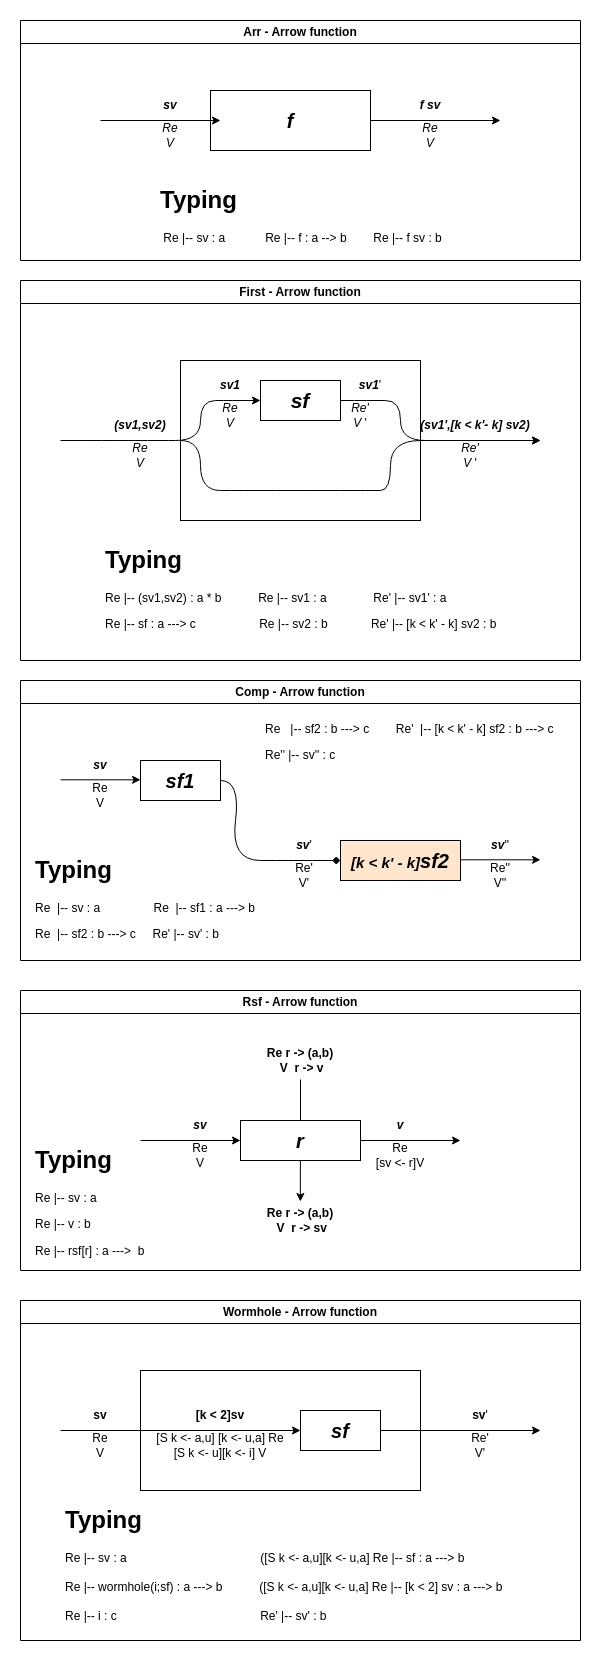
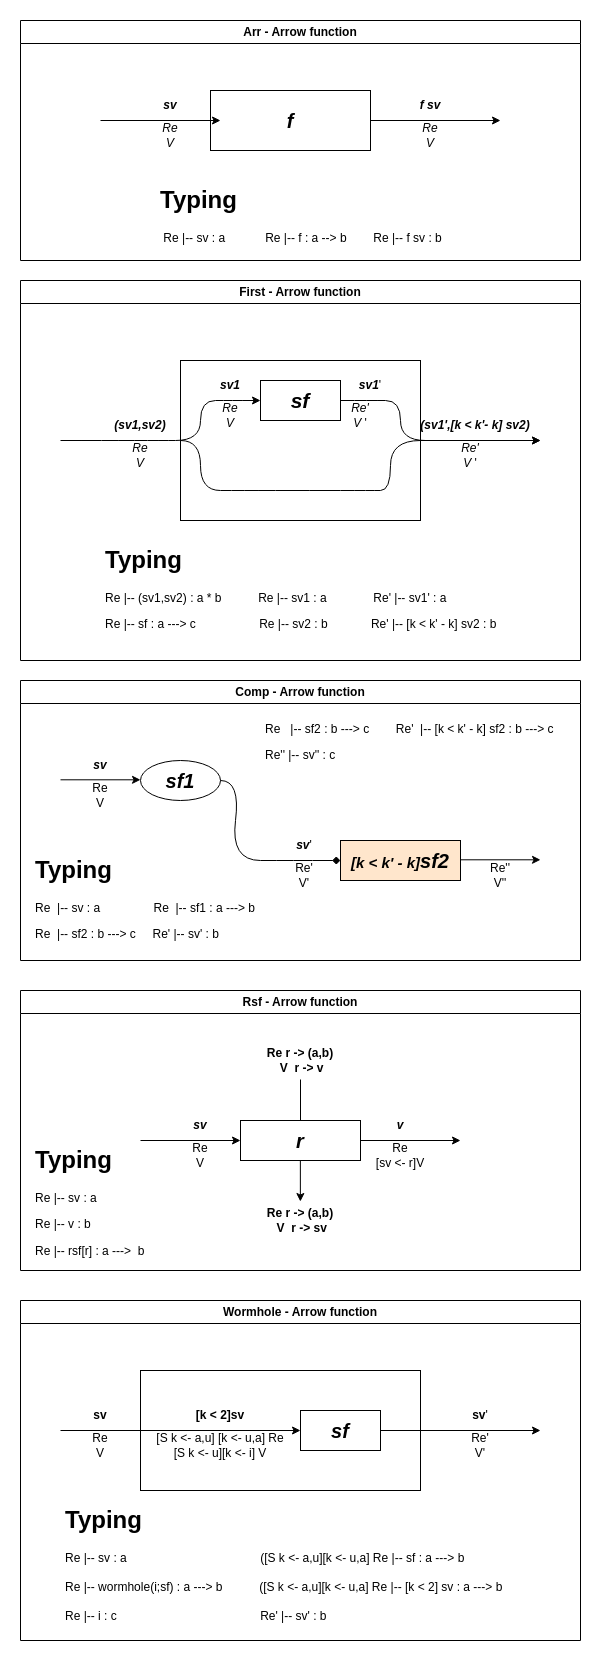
node "sf1": shape rectangle -> ellipse
node "sv''": removed
